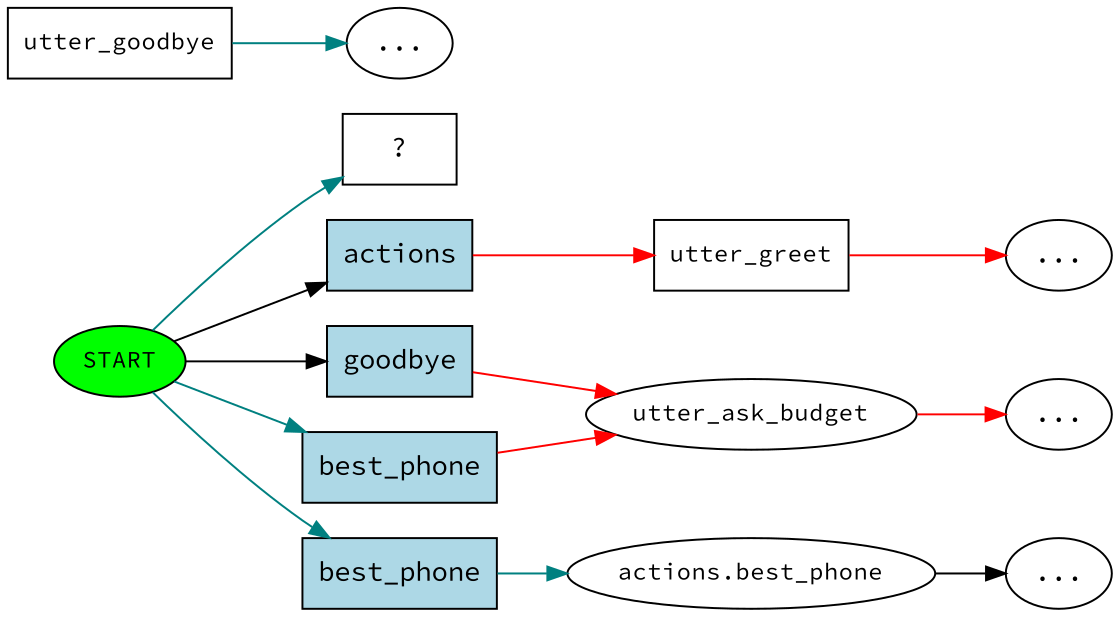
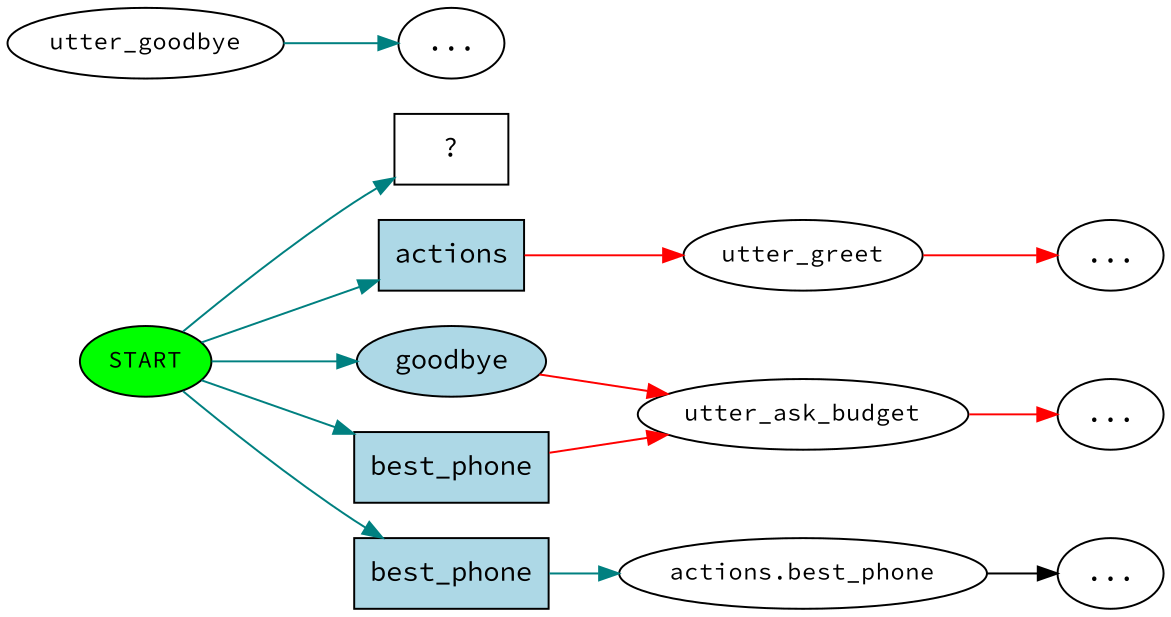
node "utter_goodbye": shape box -> ellipse
node "utter_greet": shape box -> ellipse
edge "START" -> "actions": color black -> teal
edge "START" -> "goodbye": color black -> teal
node "goodbye": shape box -> ellipse
